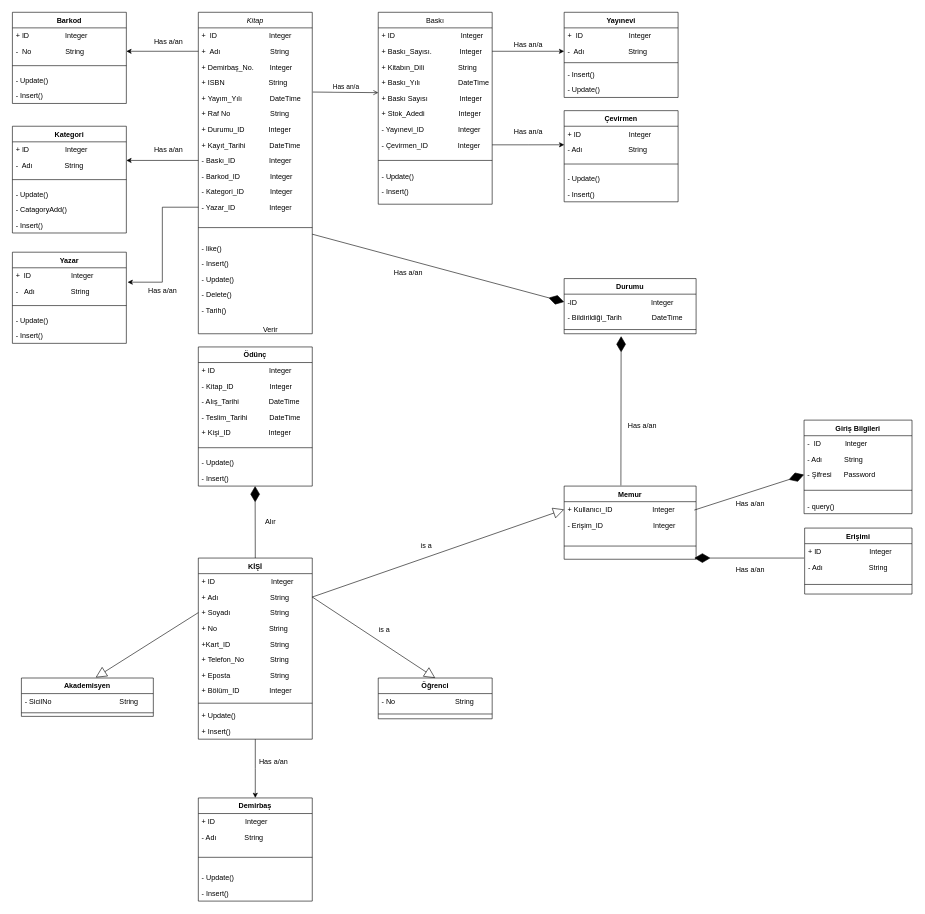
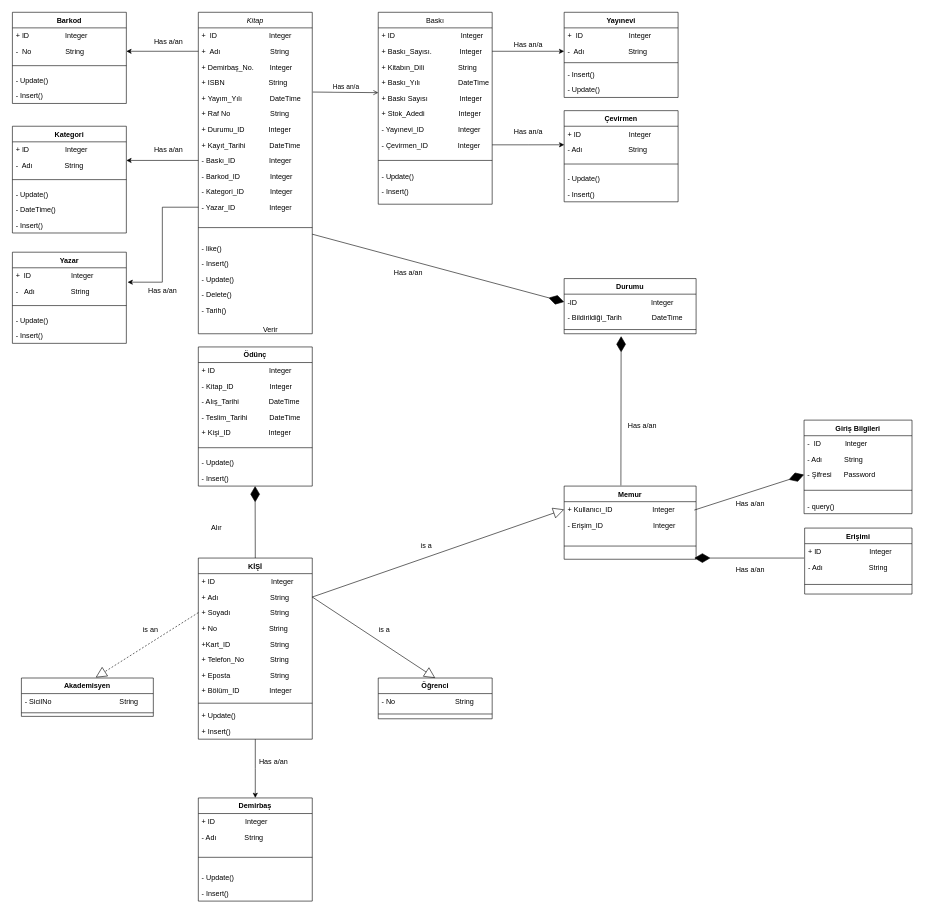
node "- CatagoryAdd()": label "- CatagoryAdd()" -> "- DateTime()"
node "Alır": moved (270, 522) -> (216, 528)
node "is an": added
edge "+ Soyadı String" -> "Akademisyen": style solid -> dashed
